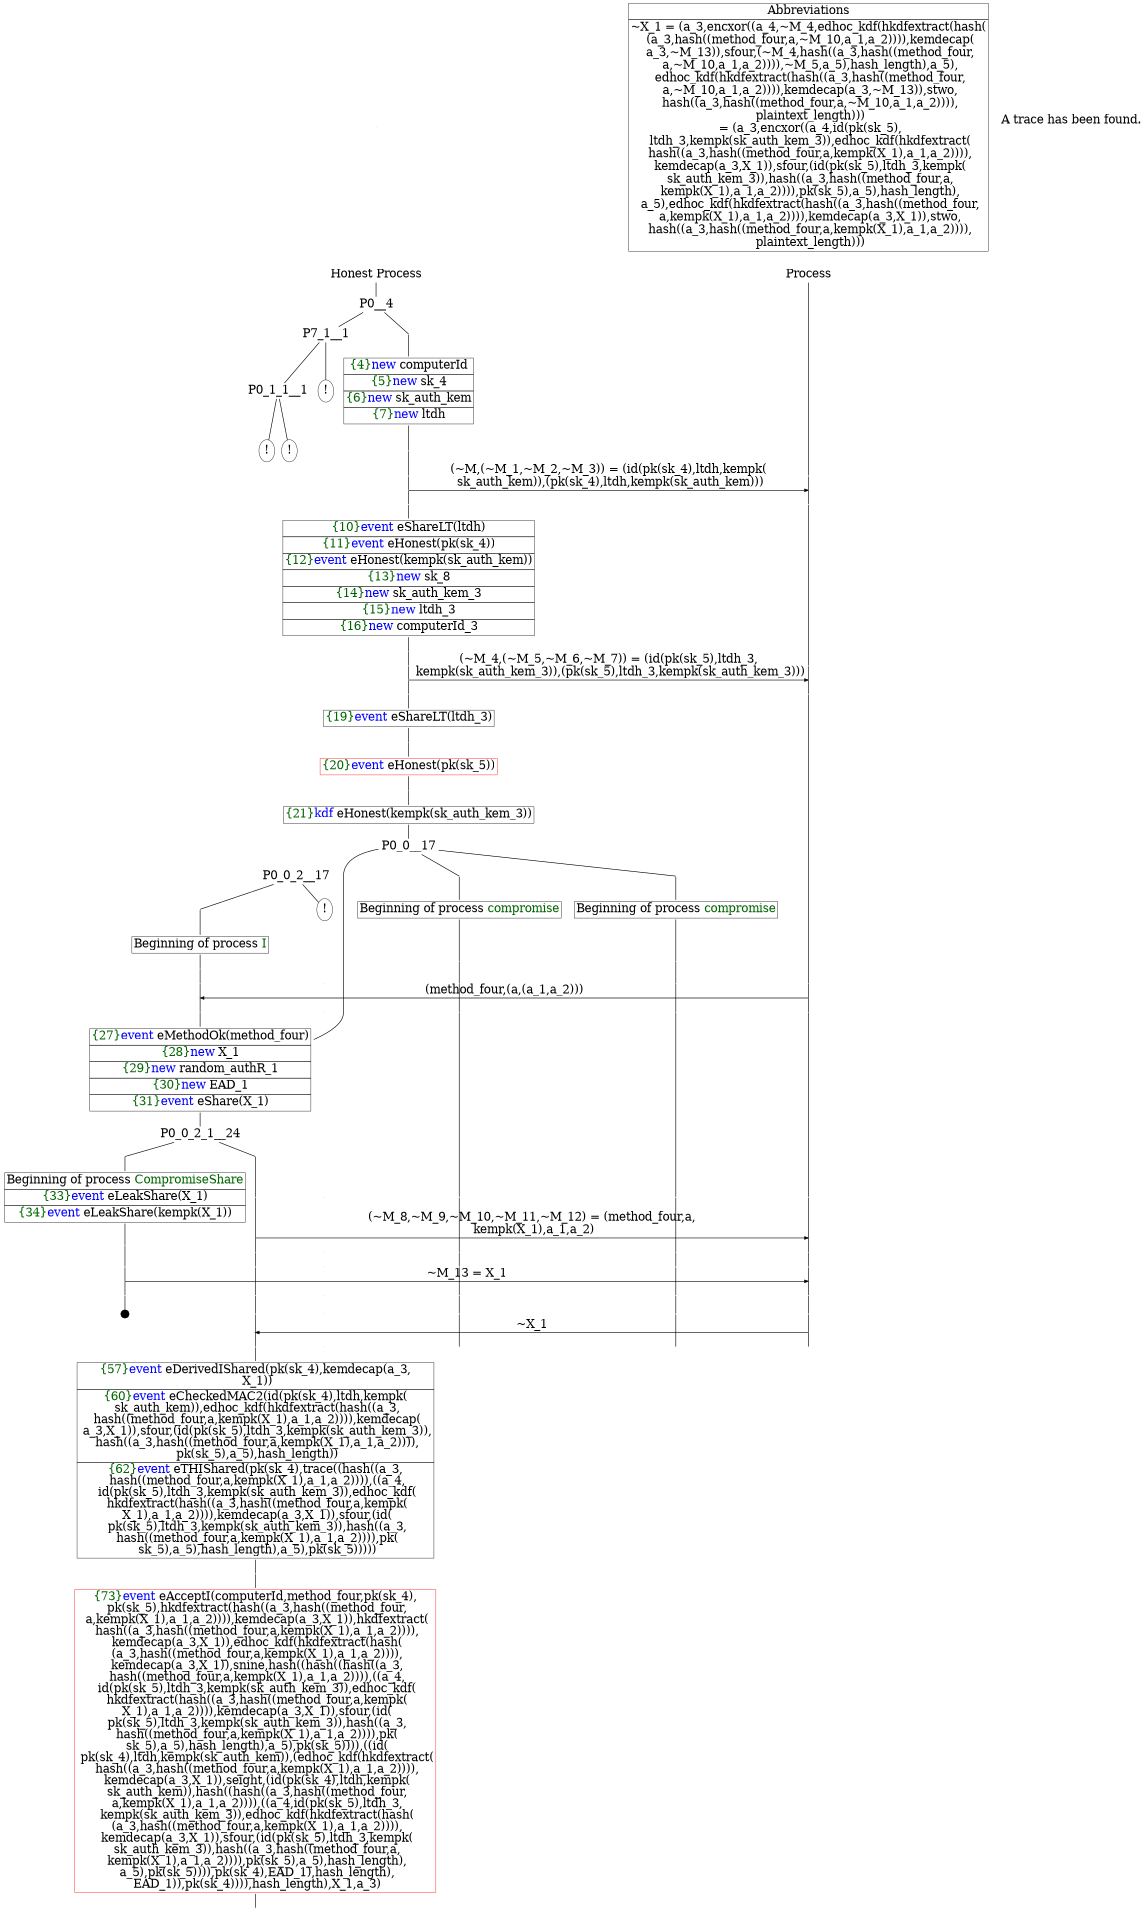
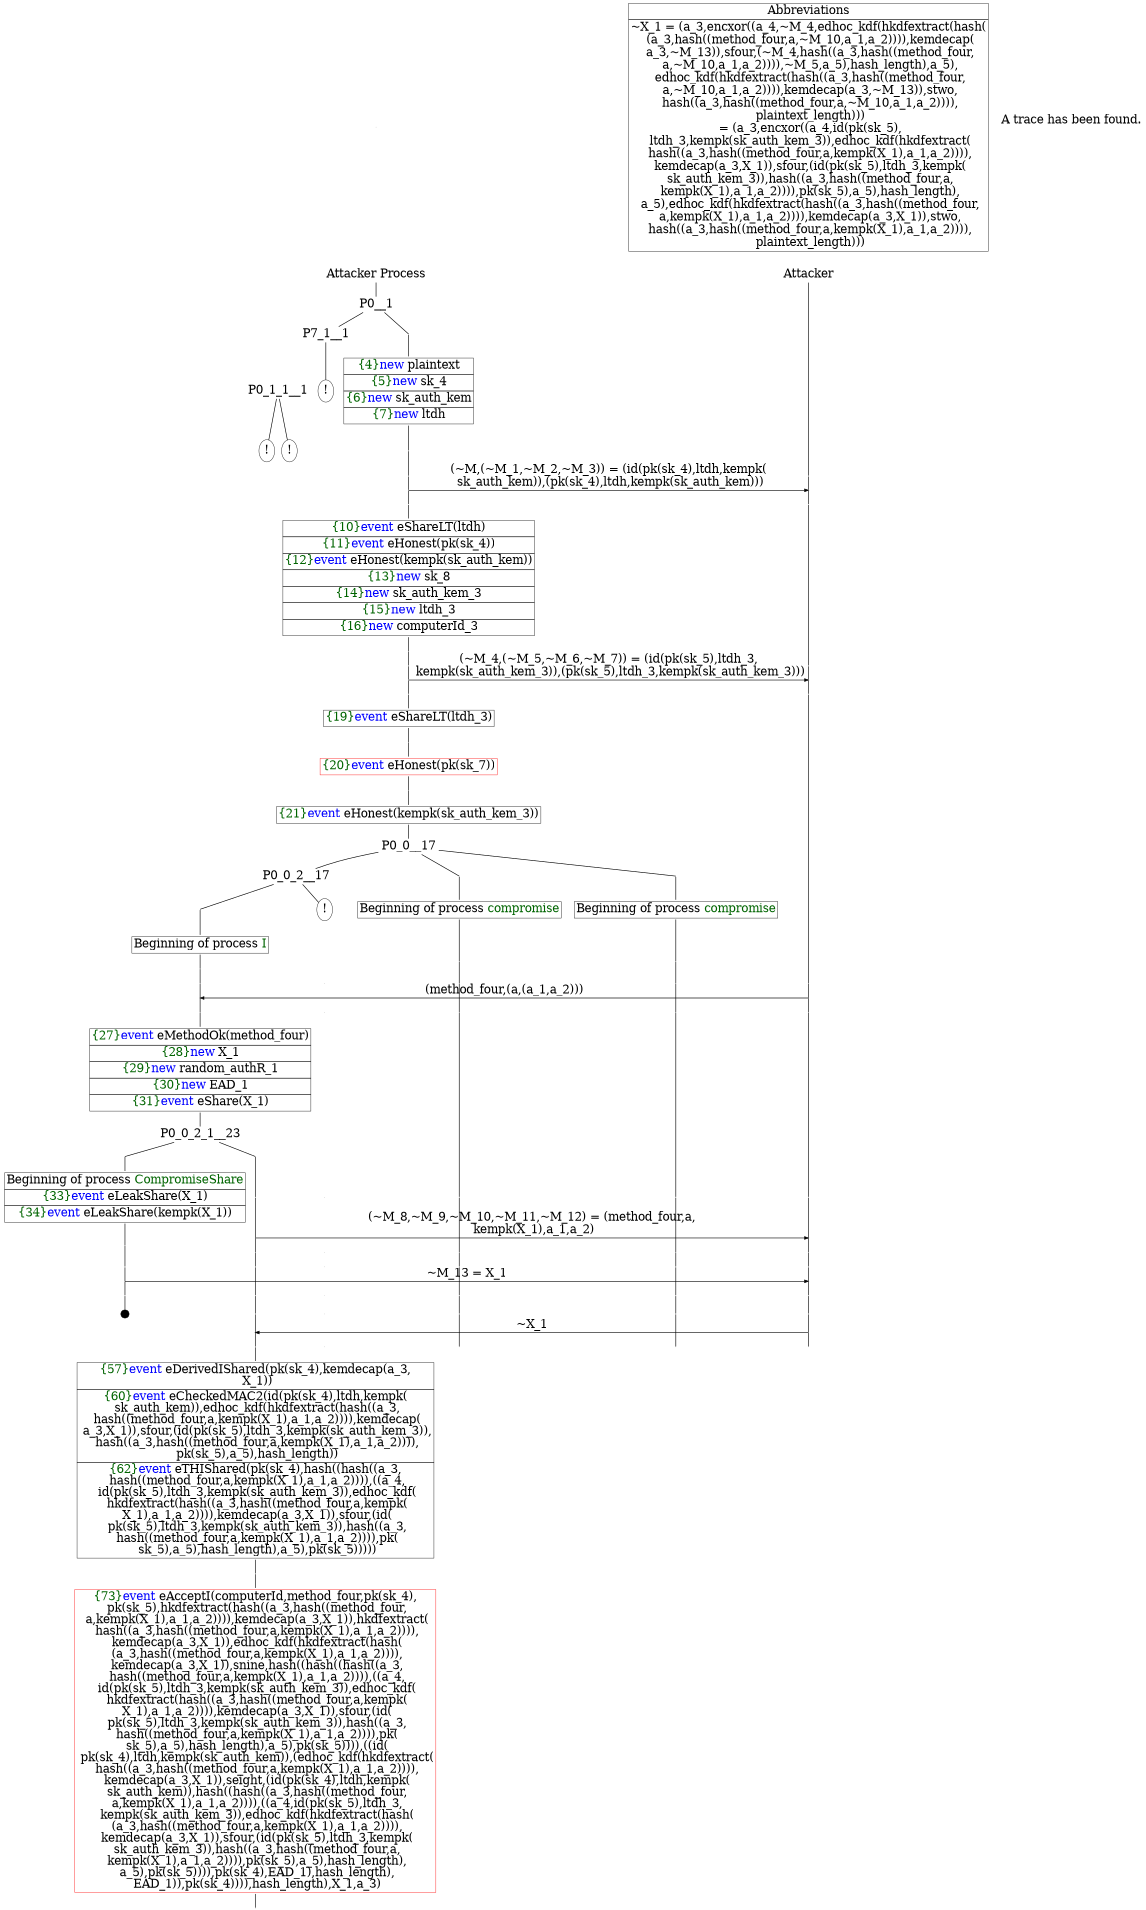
node "Honest Process": label "Honest Process" -> "Attacker Process"
node "Process": label "Process" -> "Attacker"
node "P0__4": label "P0__4" -> "P0__1"
edge "P7_1__1" -- "P0_1_1__1": removed
node "{4}": text "computerId" -> "plaintext"
node "{20}": text "eHonest(pk(sk_5))" -> "eHonest(pk(sk_7))"
node "{21}": text "kdf" -> "event"
edge "P0_0__17" -- "{27}": now "P0_0__17" -- "P0_0_2__17"
node "P0_0_2_1__24": label "P0_0_2_1__24" -> "P0_0_2_1__23"
node "{57}": text "eTHIShared(pk(sk_4),trace((hash((a_3," -> "eTHIShared(pk(sk_4),hash((hash((a_3,"
